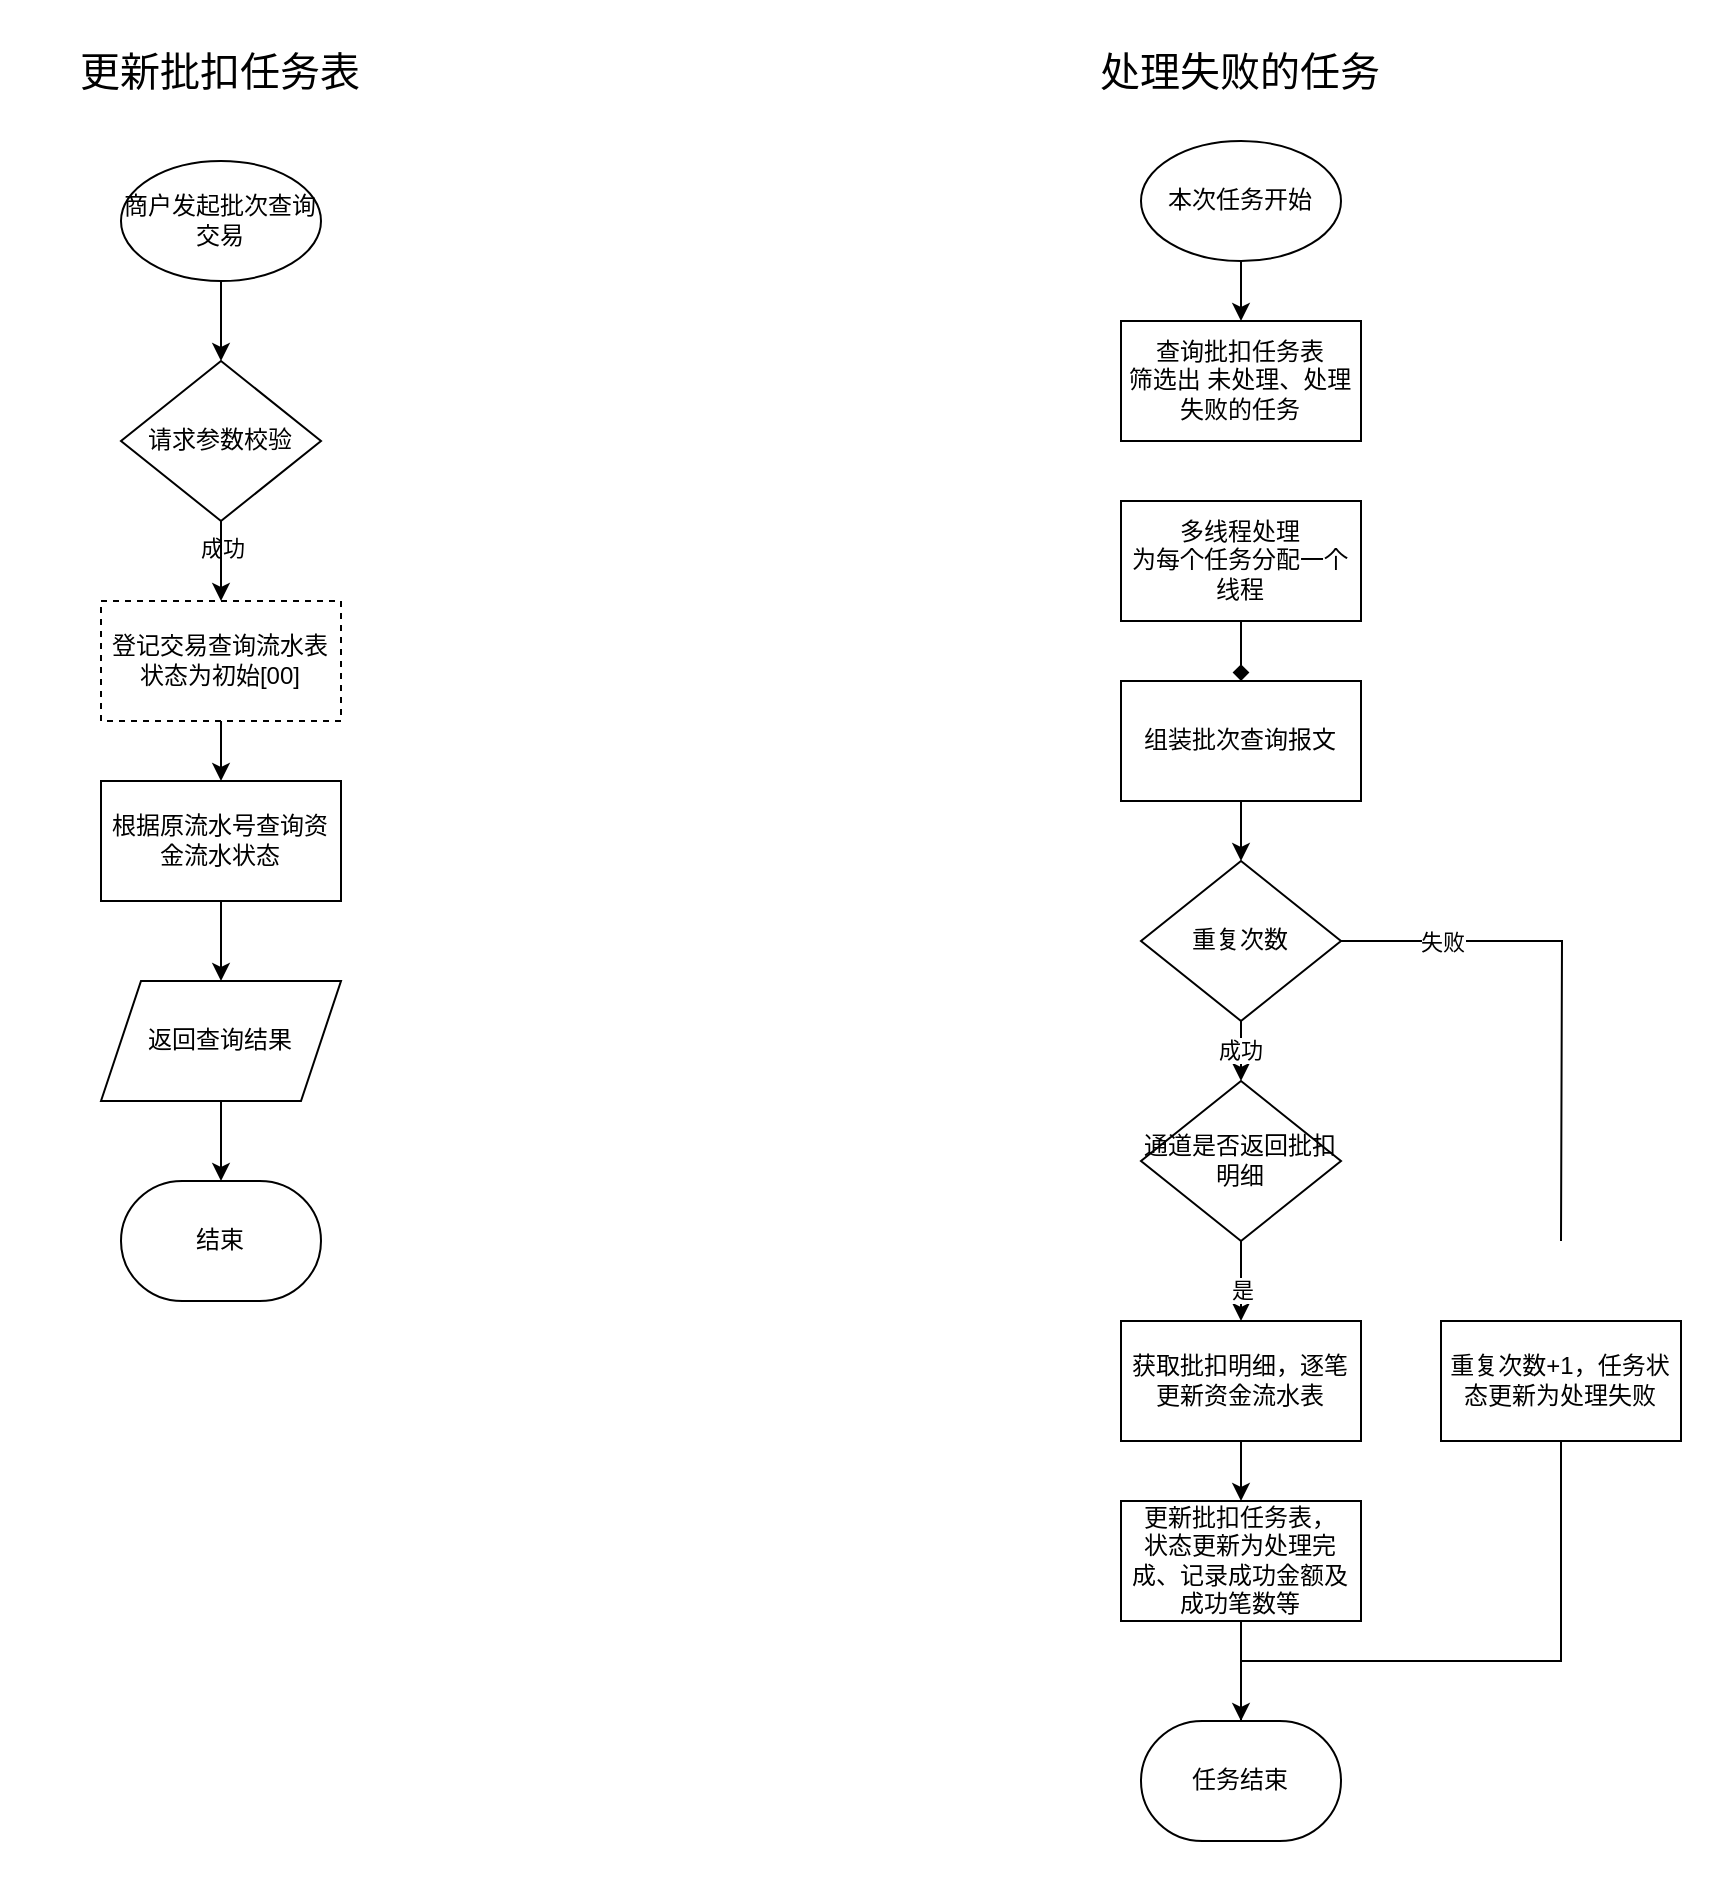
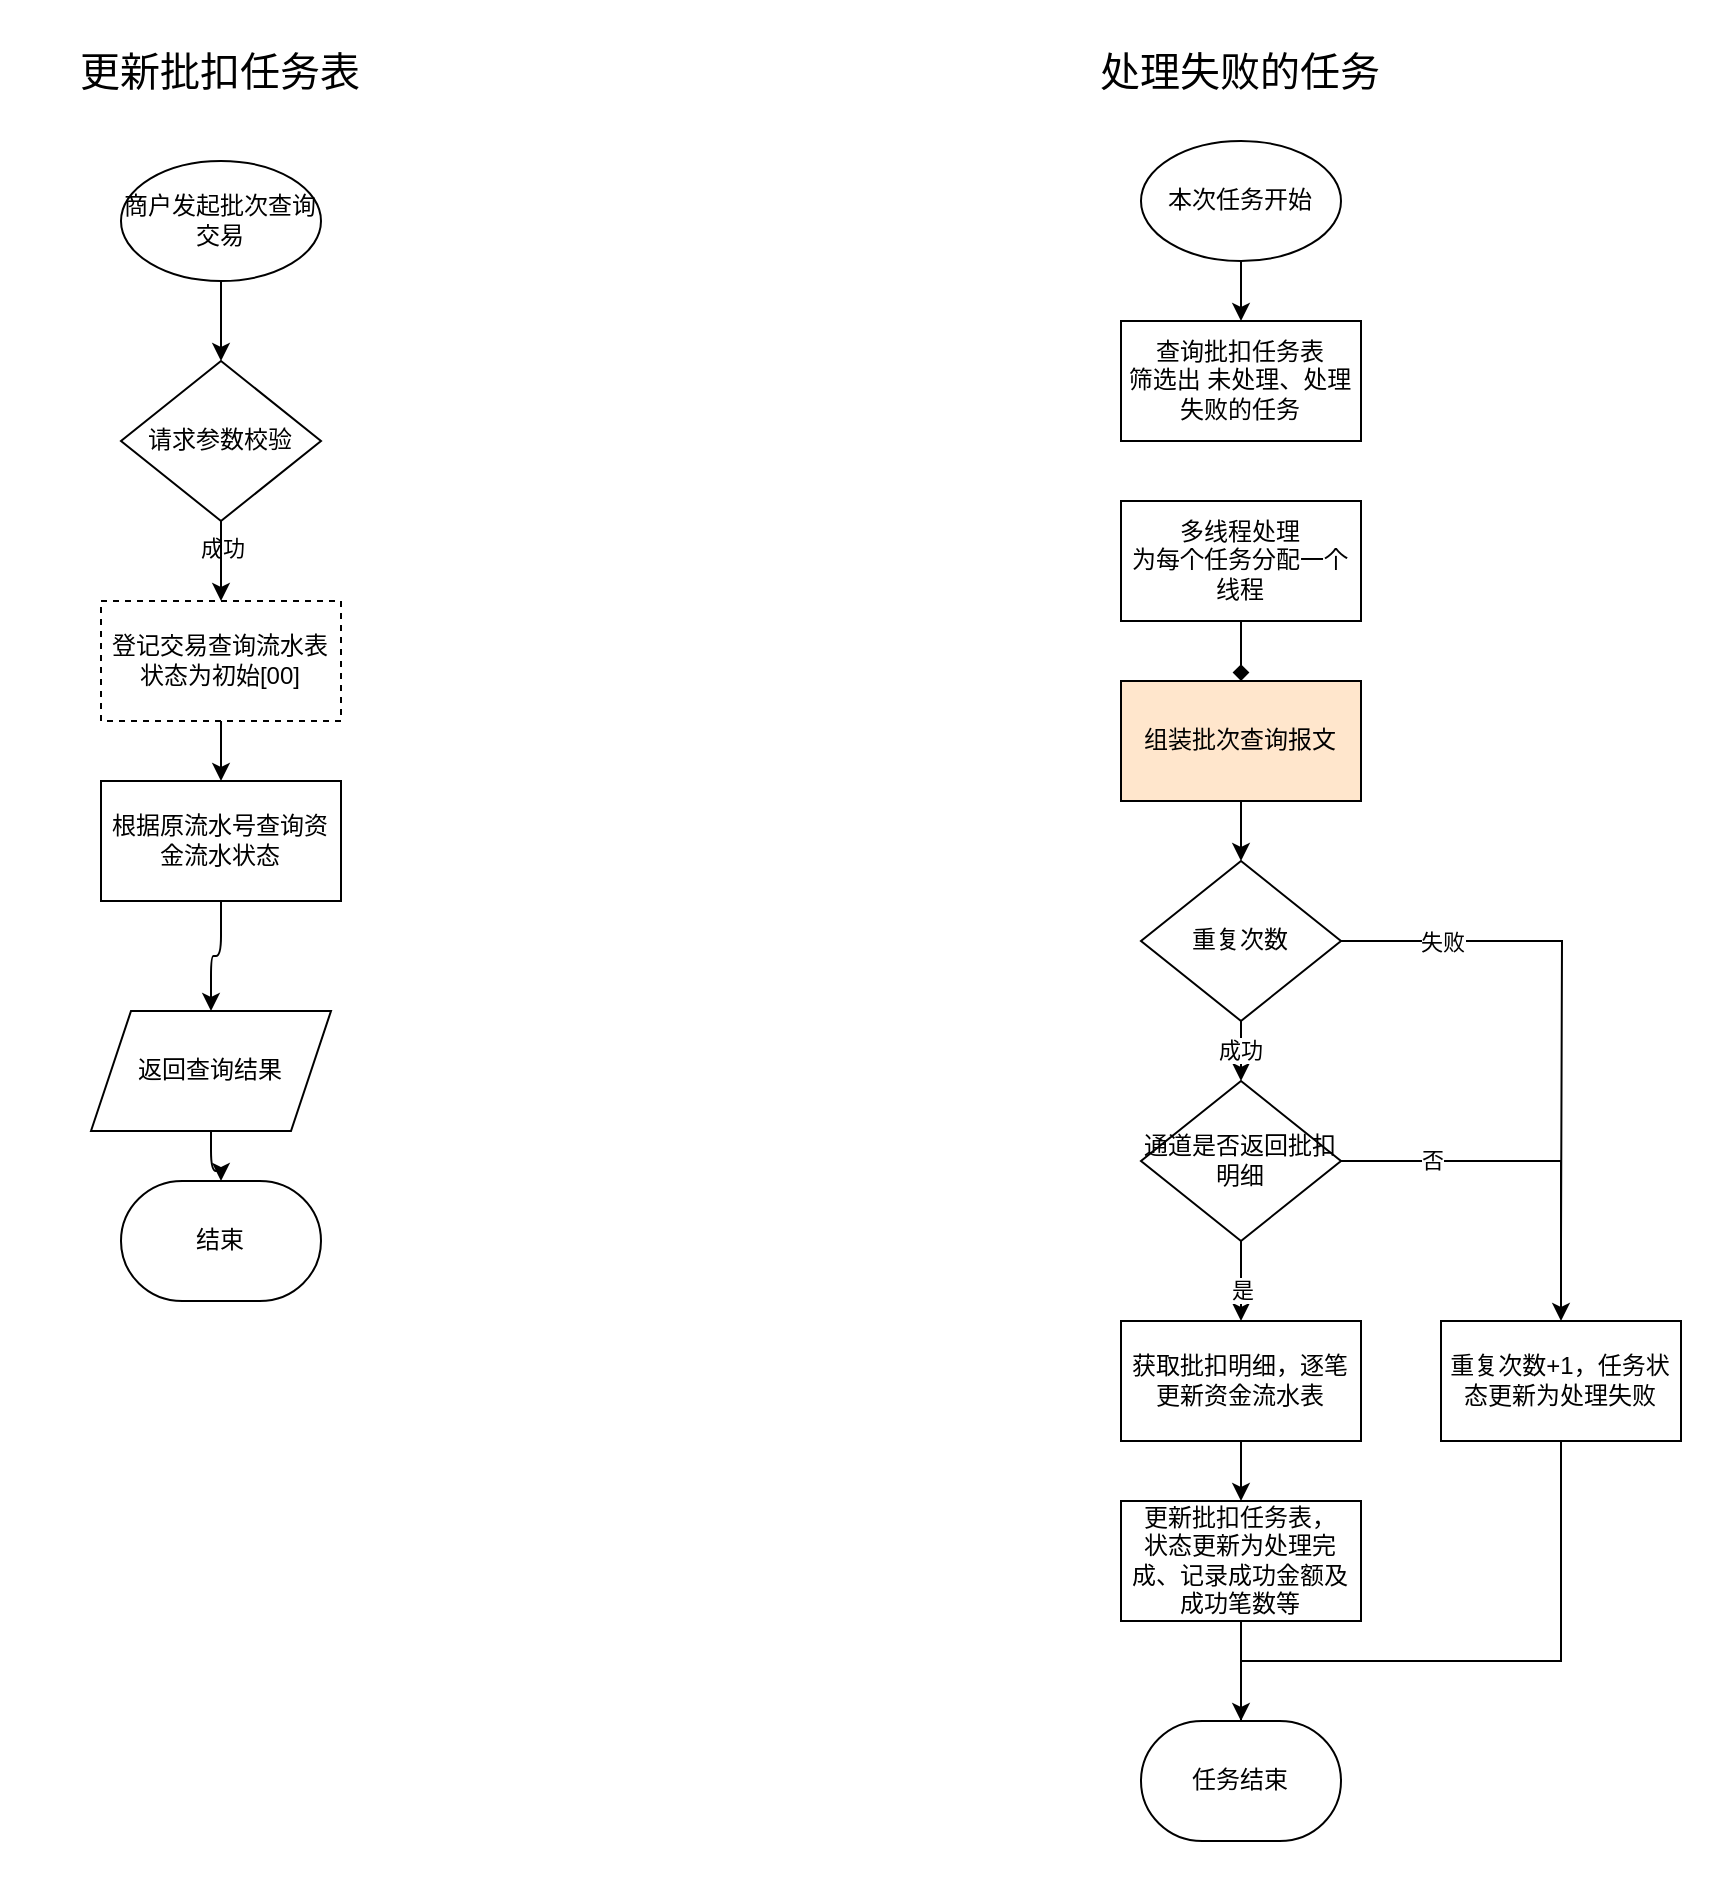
node "组装批次查询报文": fillcolor #ffffff -> #ffe6cc
node "返回查询结果": moved (221, 1041) -> (211, 1071)
edge "通道是否返回批扣明细" -> "重复次数+1，任务状态更新为处理失败": added, label "否"
